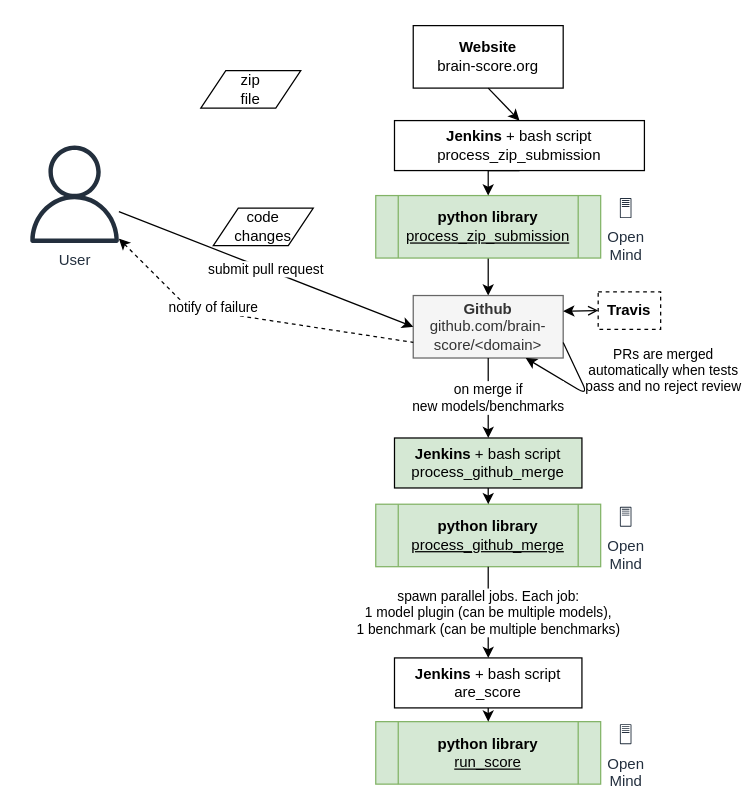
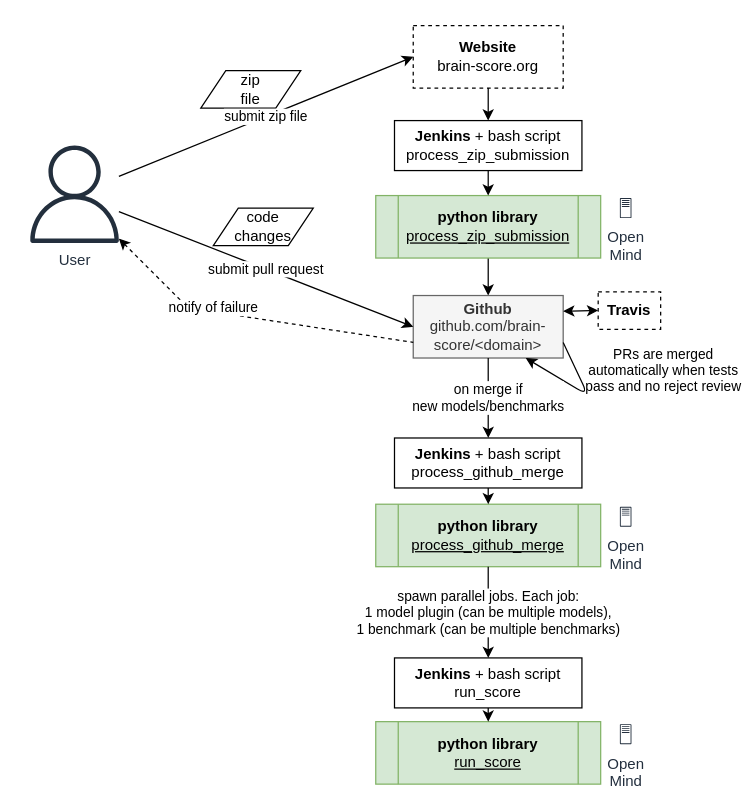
node "Website brain-score.org": style solid -> dashed
edge "User" -> "Website brain-score.org": added, label "submit zip file"
node "Jenkins + bash script process_zip_submission": size 250x50 -> 188x50
edge "Travis" -- "Github github.com/brain-score/<domain>": arrowhead open -> classic
node "Jenkins + bash script process_github_merge": fillcolor #d5e8d4 -> #ffffff
node "Jenkins + bash script are_score": label "Jenkins + bash script are_score" -> "Jenkins + bash script run_score"
